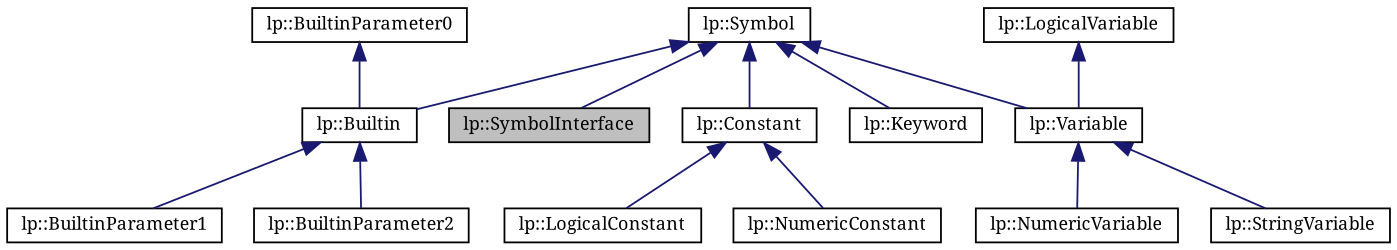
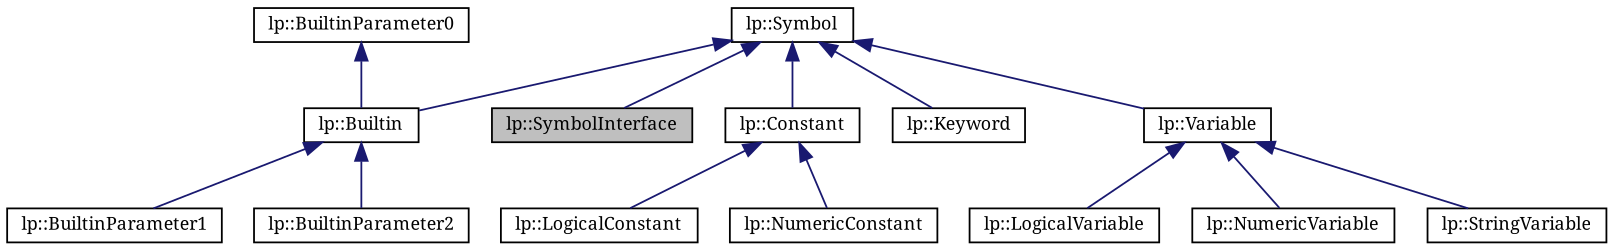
edge "lp::Variable" -> "lp::LogicalVariable": reversed
